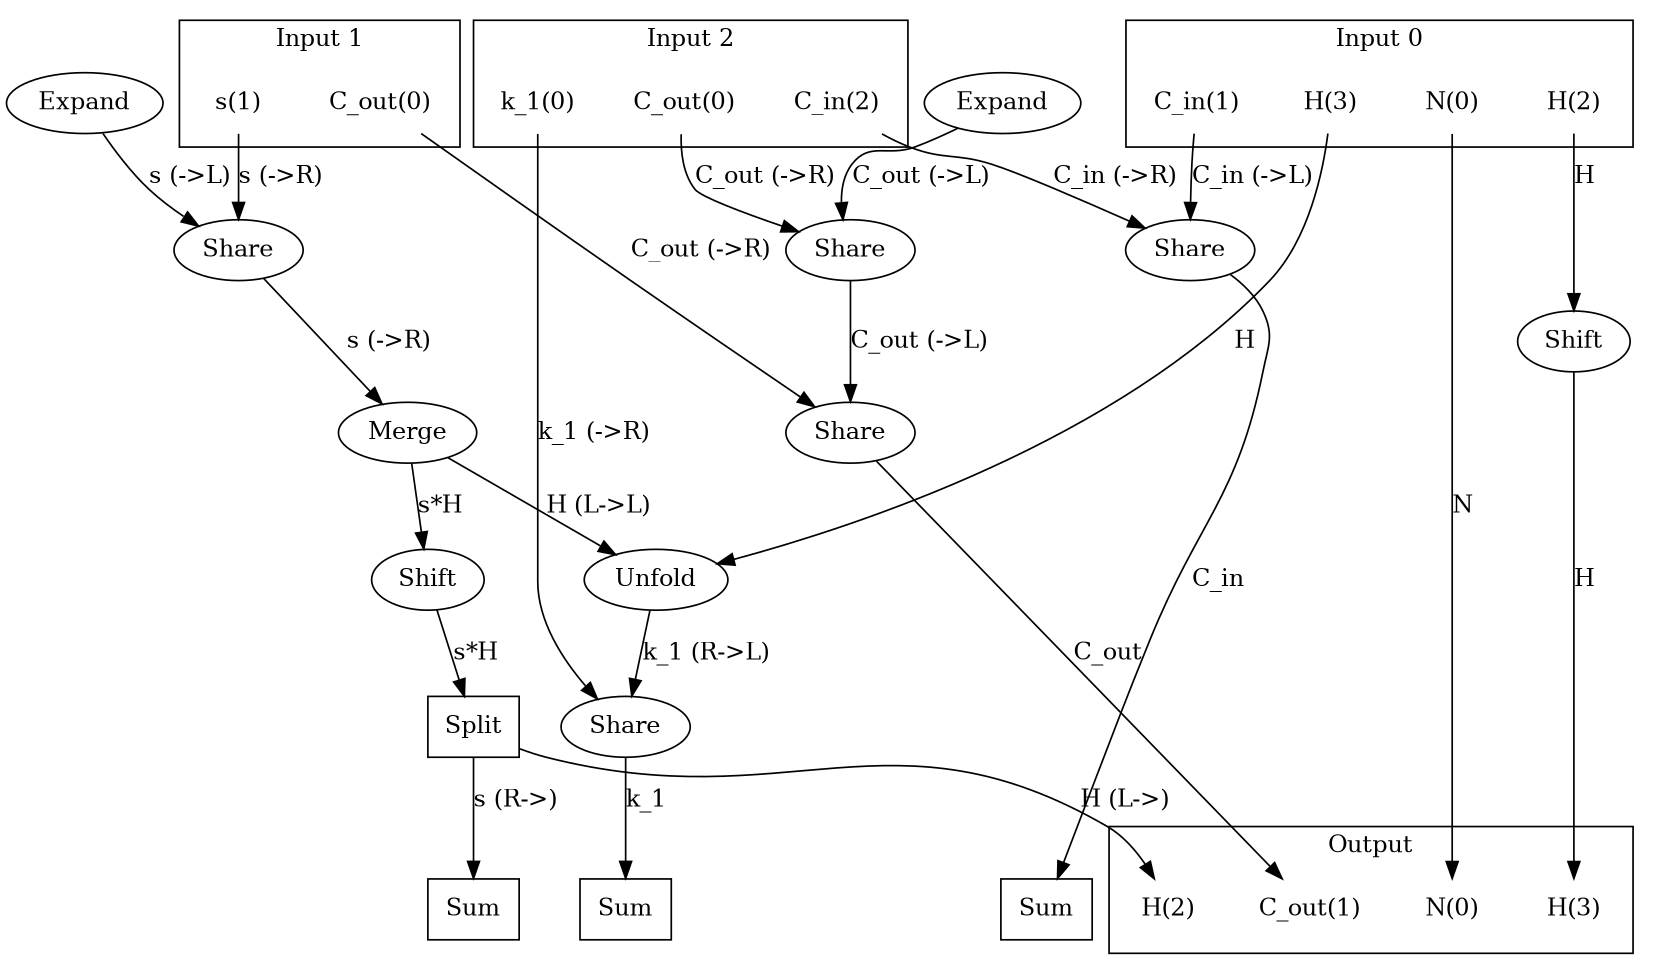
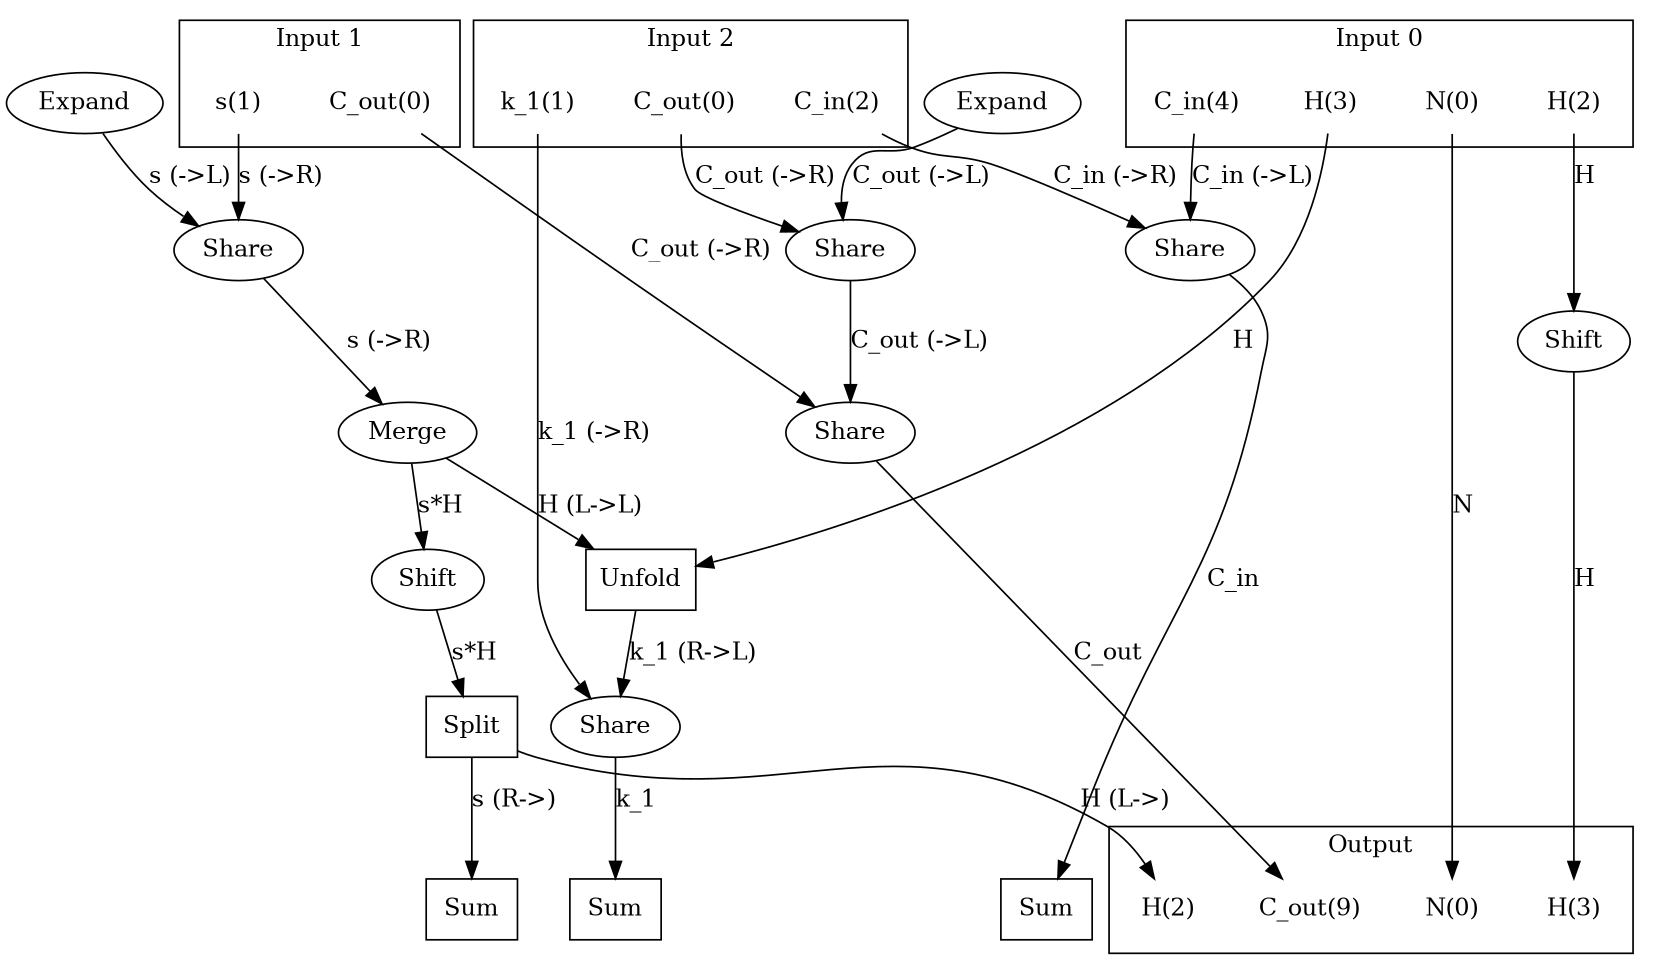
node "k_1(0)": label "k_1(0)" -> "k_1(1)"
node "C_in(1)": label "C_in(1)" -> "C_in(4)"
node "Unfold": shape ellipse -> box
node "C_out(1)": label "C_out(1)" -> "C_out(9)"
